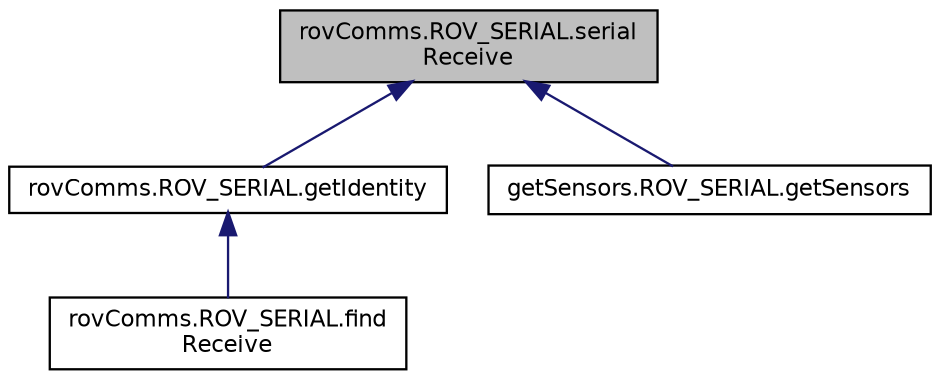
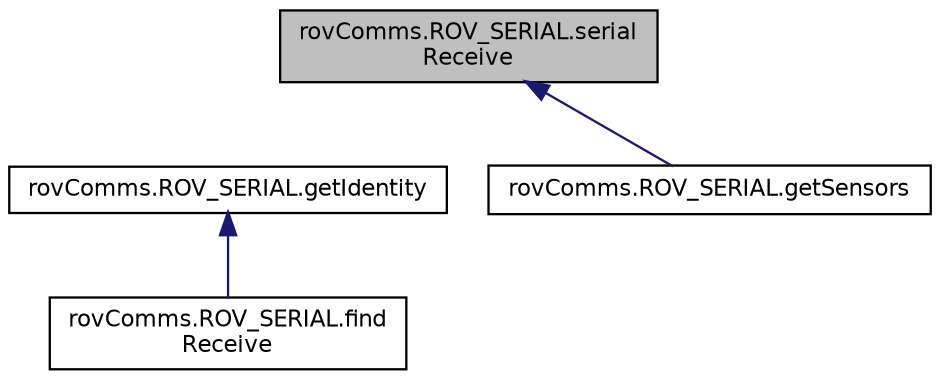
edge "rovComms.ROV_SERIAL.getIdentity" -> "rovComms.ROV_SERIAL.serial Receive": removed
node "getSensors.ROV_SERIAL.getSensors": label "getSensors.ROV_SERIAL.getSensors" -> "rovComms.ROV_SERIAL.getSensors"
